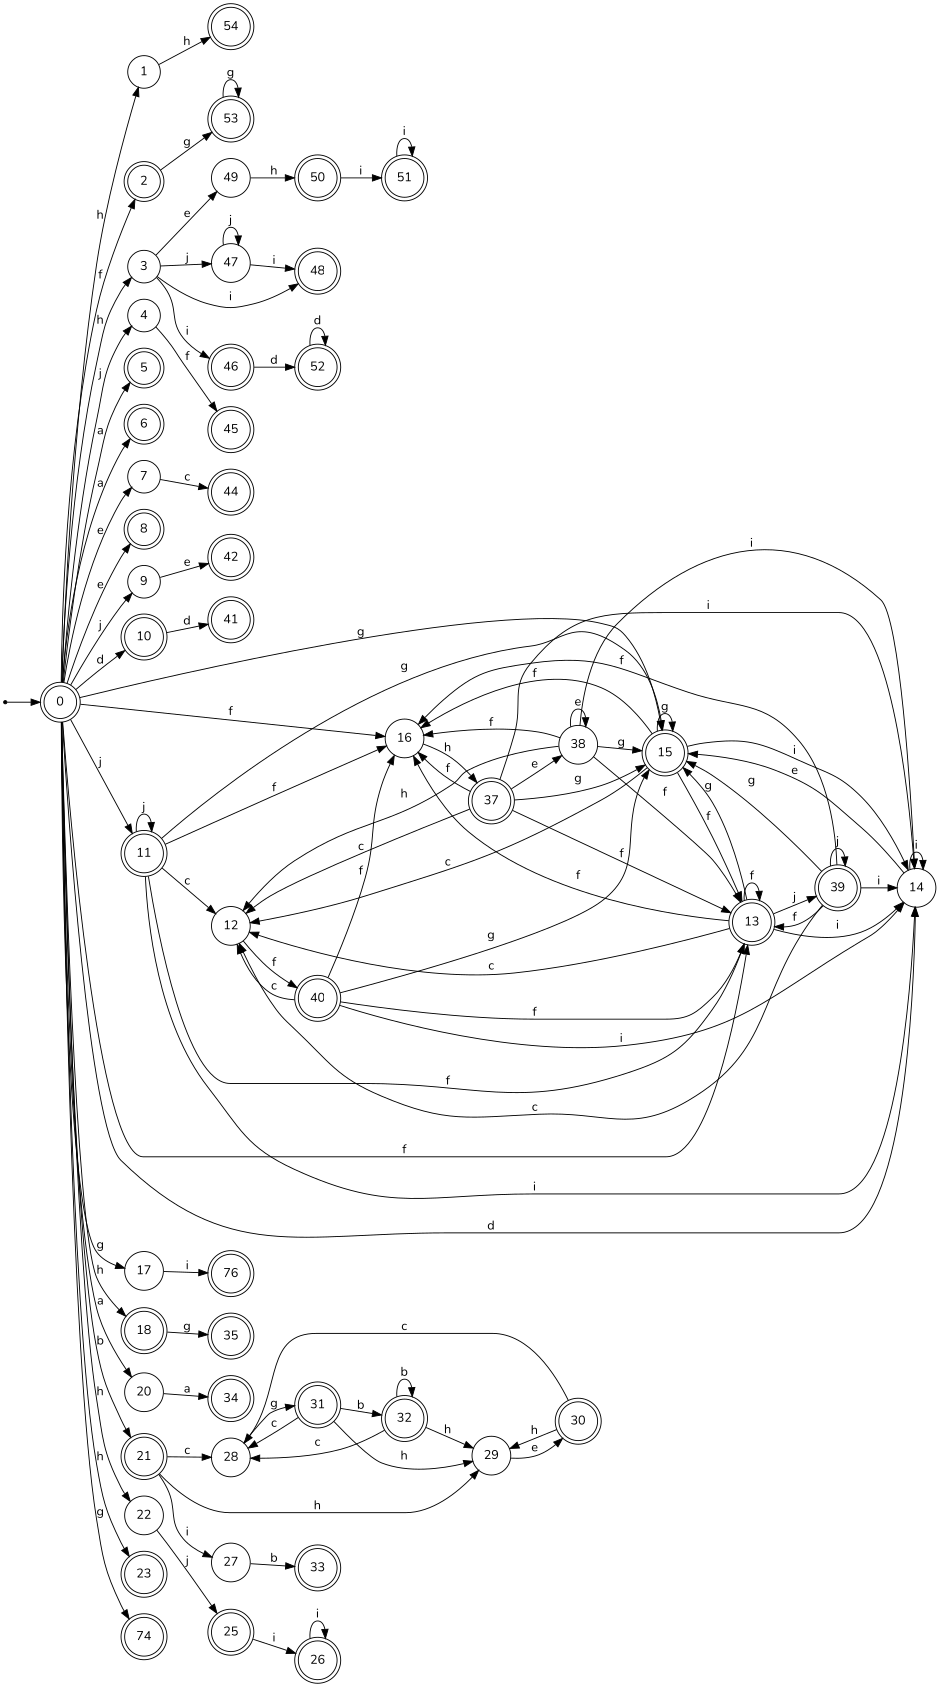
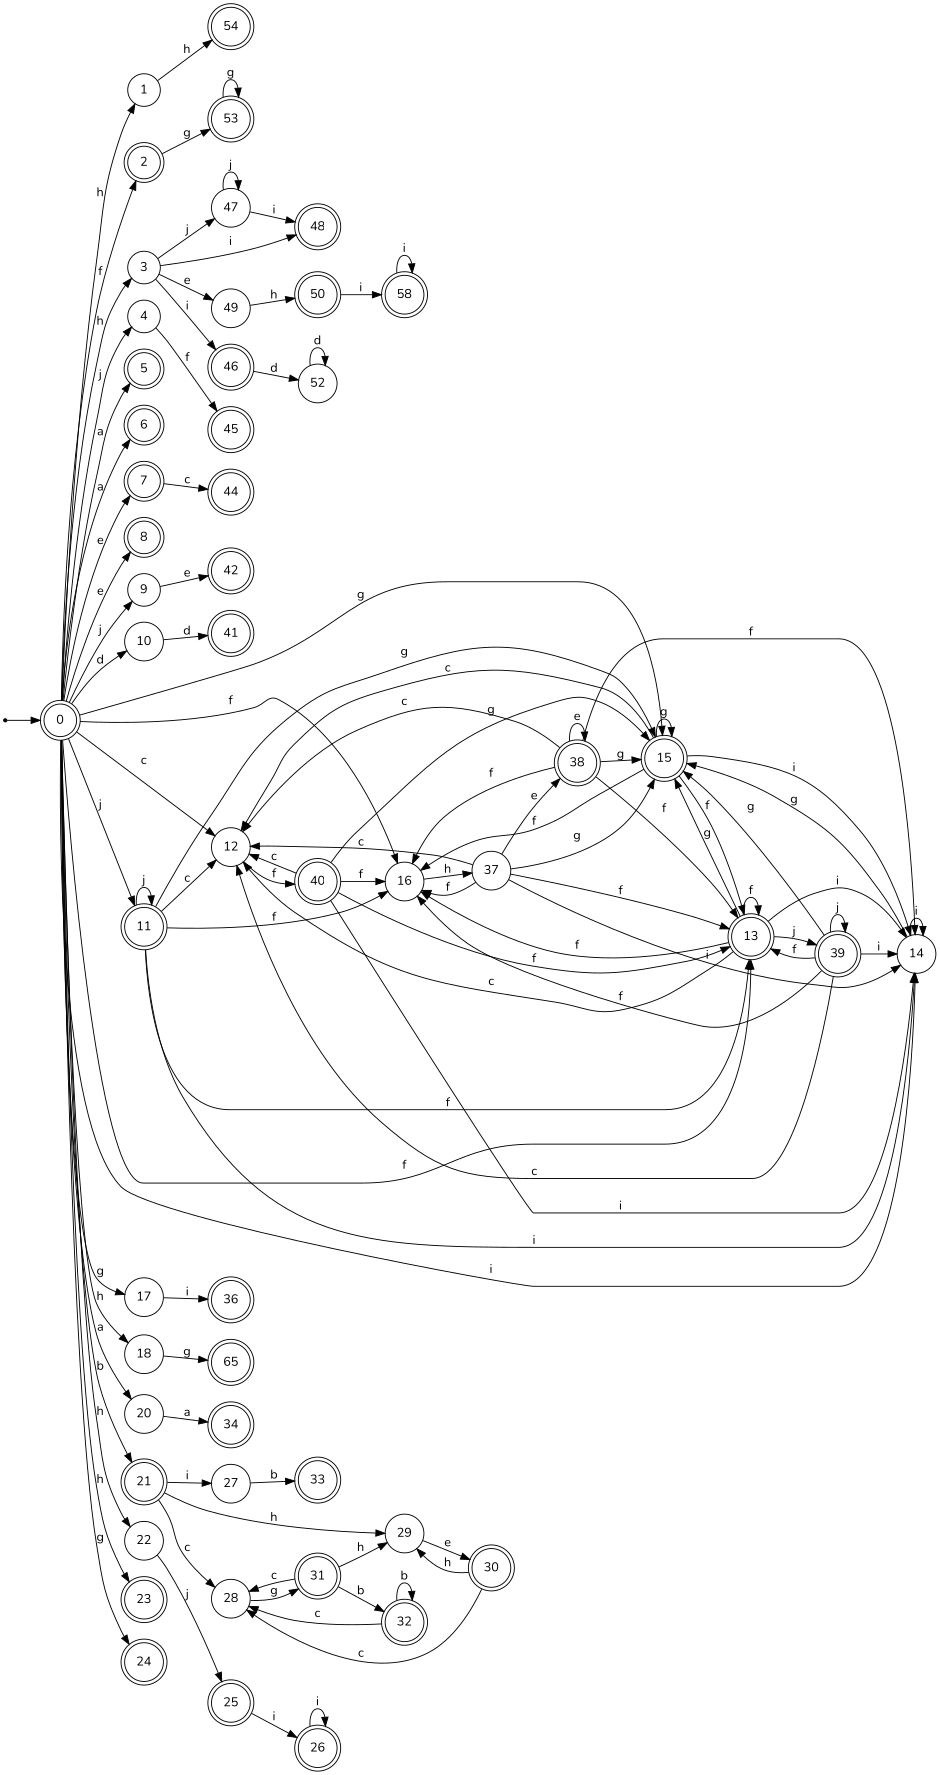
node "51": label "51" -> "58"
node "52": shape doublecircle -> circle
node "7": shape circle -> doublecircle
edge "38" -> "14": label "i" -> "f"
node "10": shape doublecircle -> circle
node "38": shape circle -> doublecircle
edge "14" -> "15": label "e" -> "g"
edge "0" -> "12": added, label "c"
edge "38" -> "12": label "h" -> "c"
node "37": shape doublecircle -> circle
edge "0" -> "14": label "d" -> "i"
node "76": label "76" -> "36"
node "18": shape doublecircle -> circle
node "35": label "35" -> "65"
edge "32" -> "29": removed, label "h"
node "74": label "74" -> "24"
